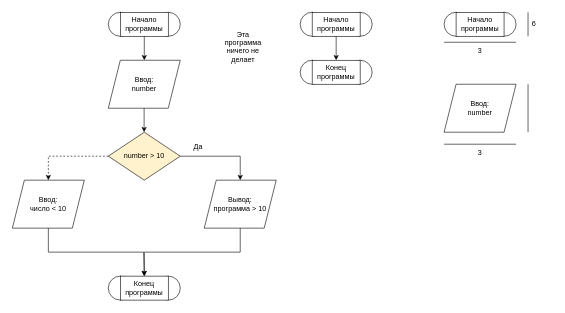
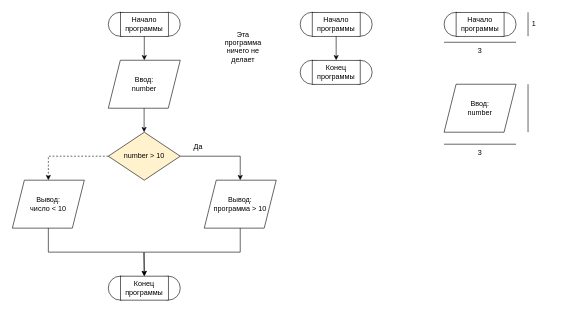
node "6": label "6" -> "1"
node "Ввод: число < 10": label "Ввод: число < 10" -> "Вывод: число < 10"
